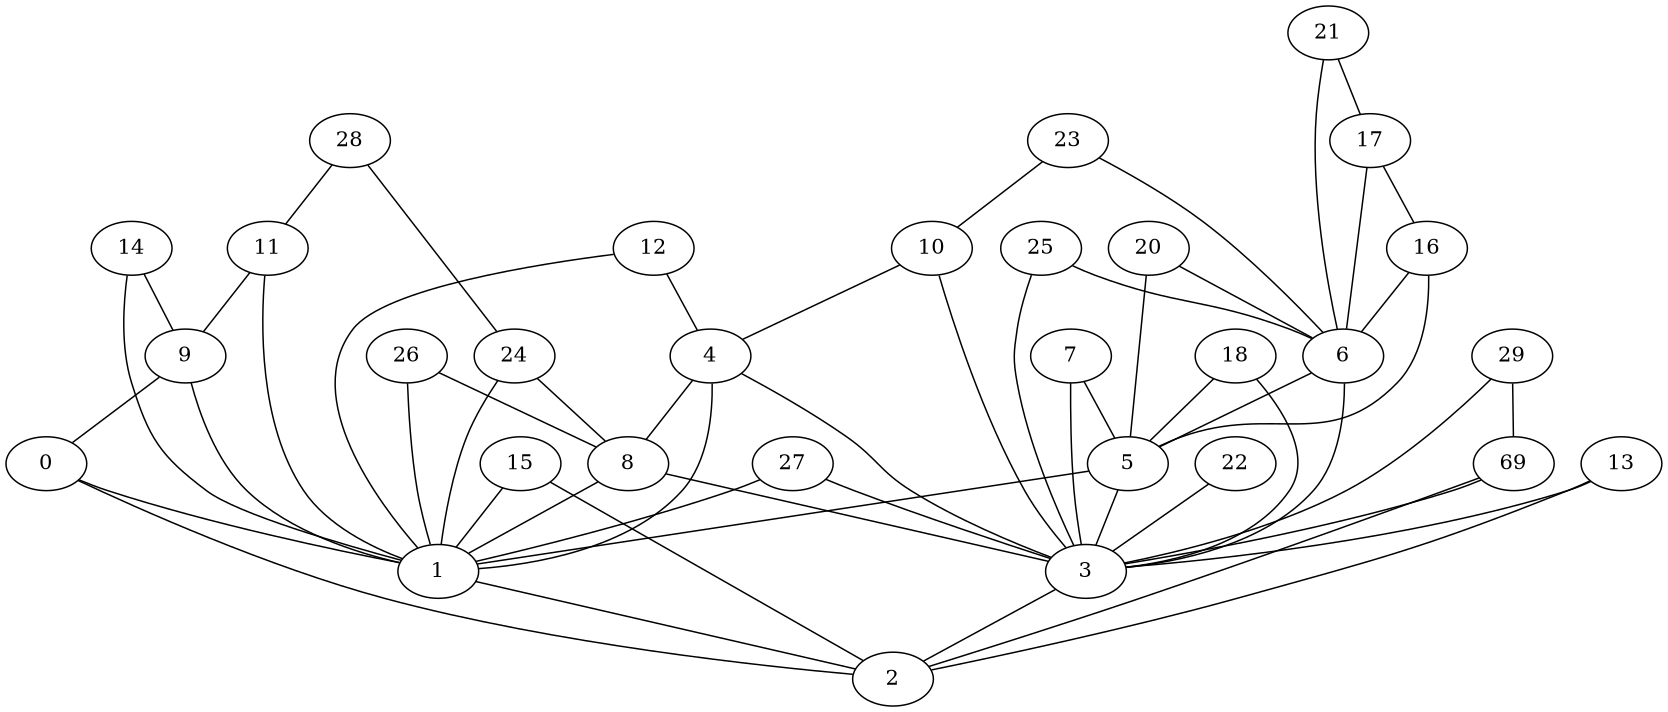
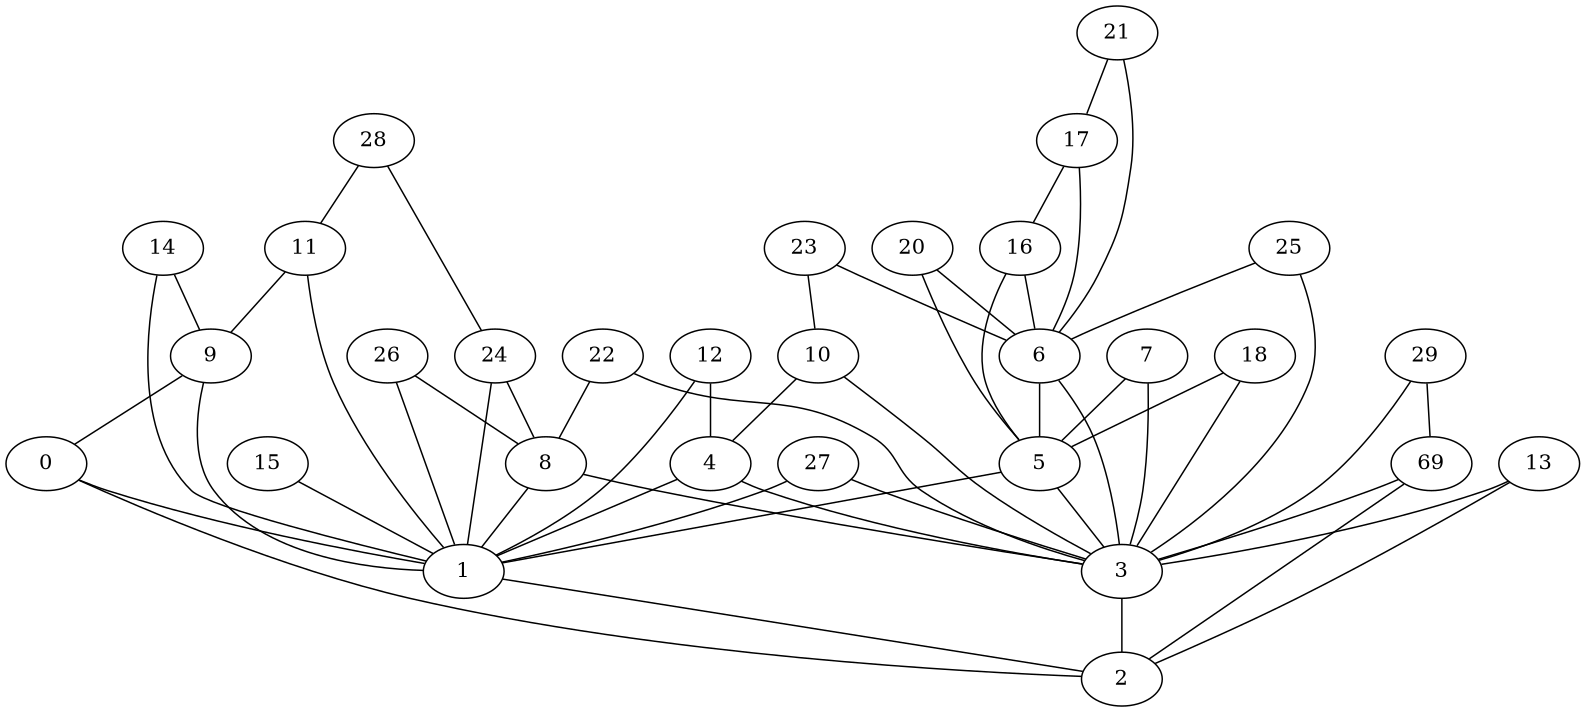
edge "4" -- "8": now "22" -- "8"
edge "15" -- "2": removed
